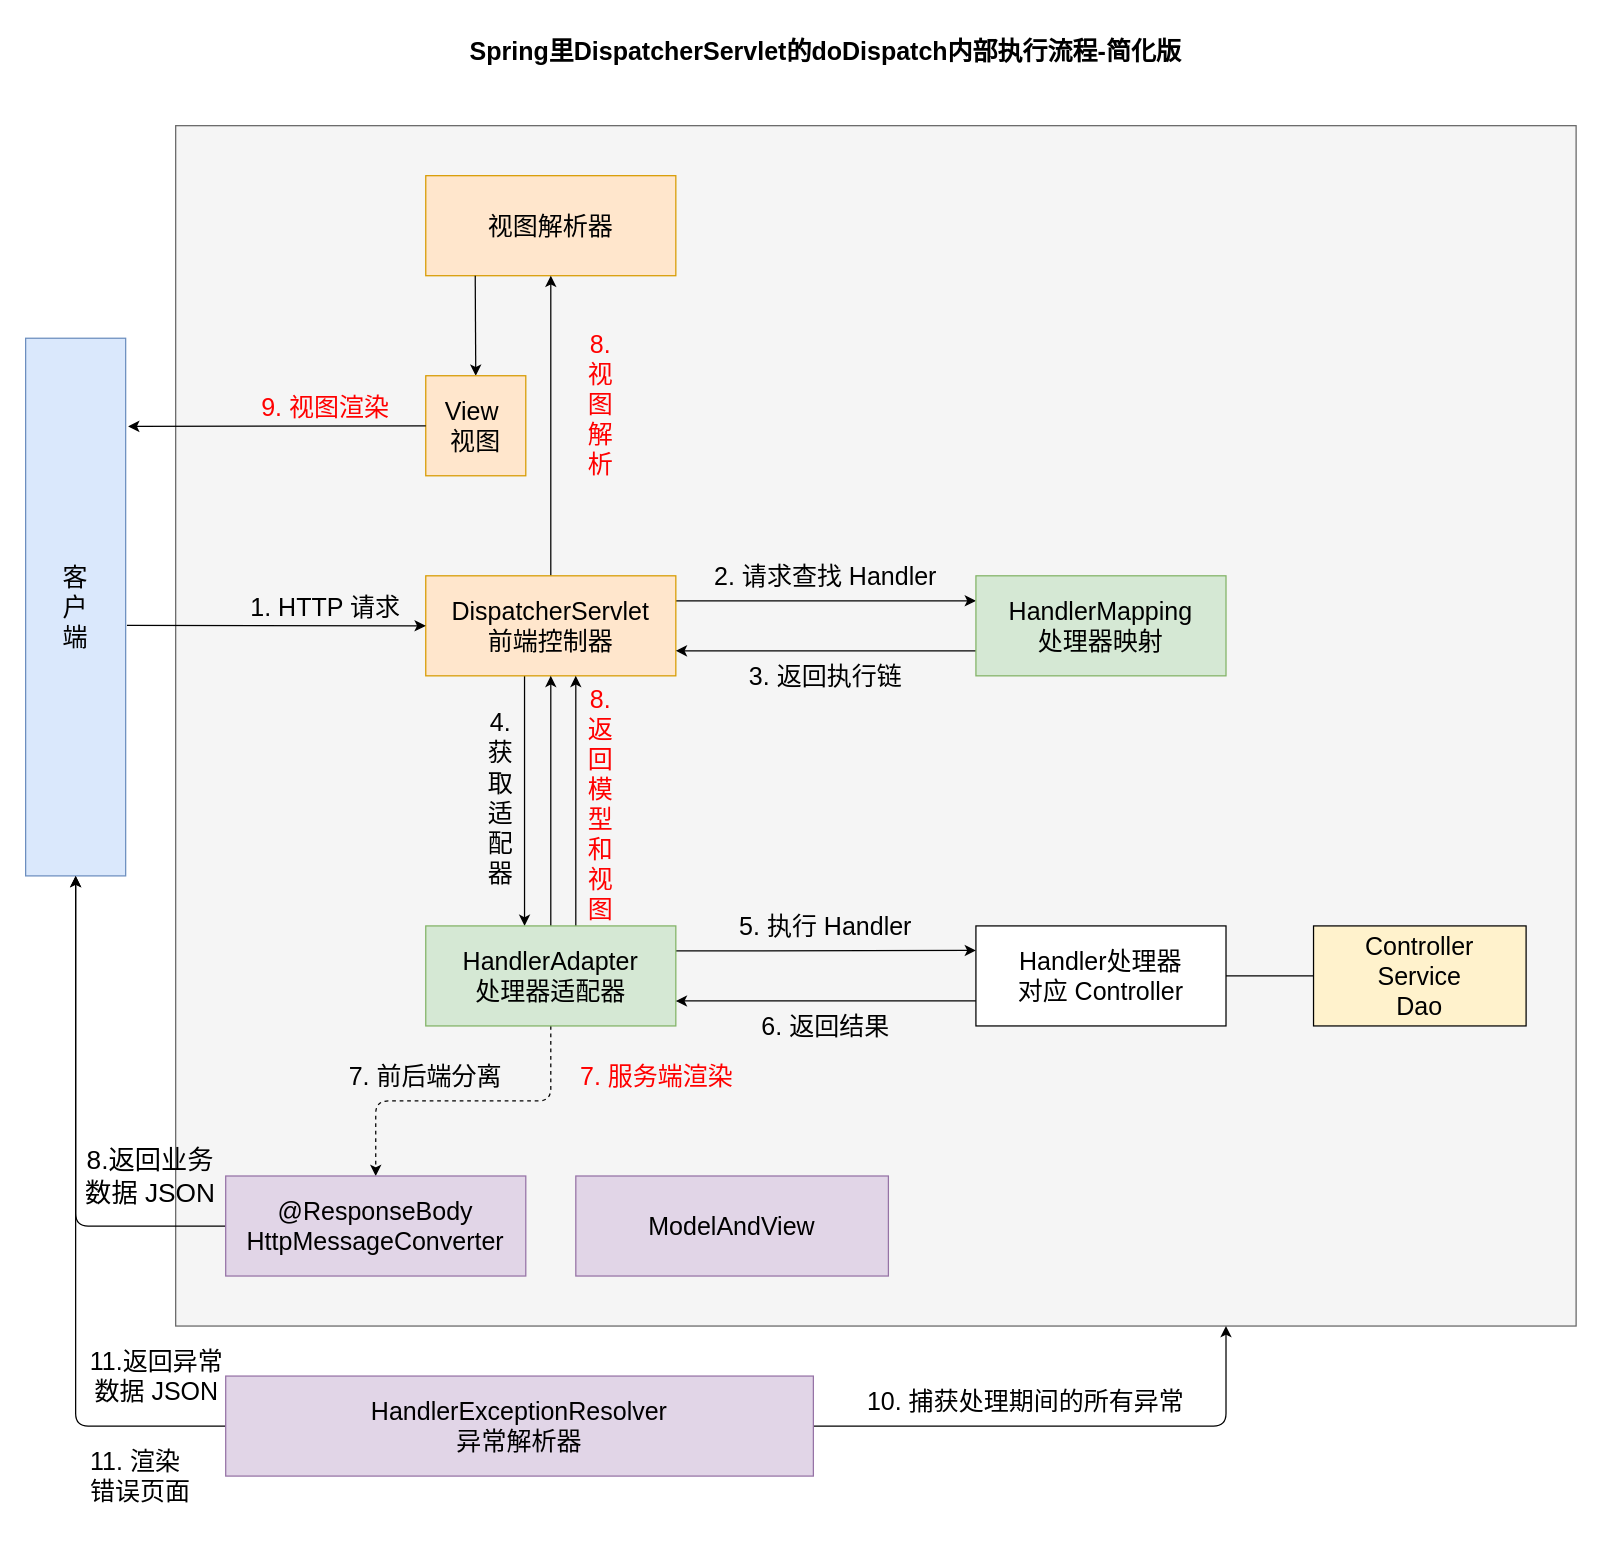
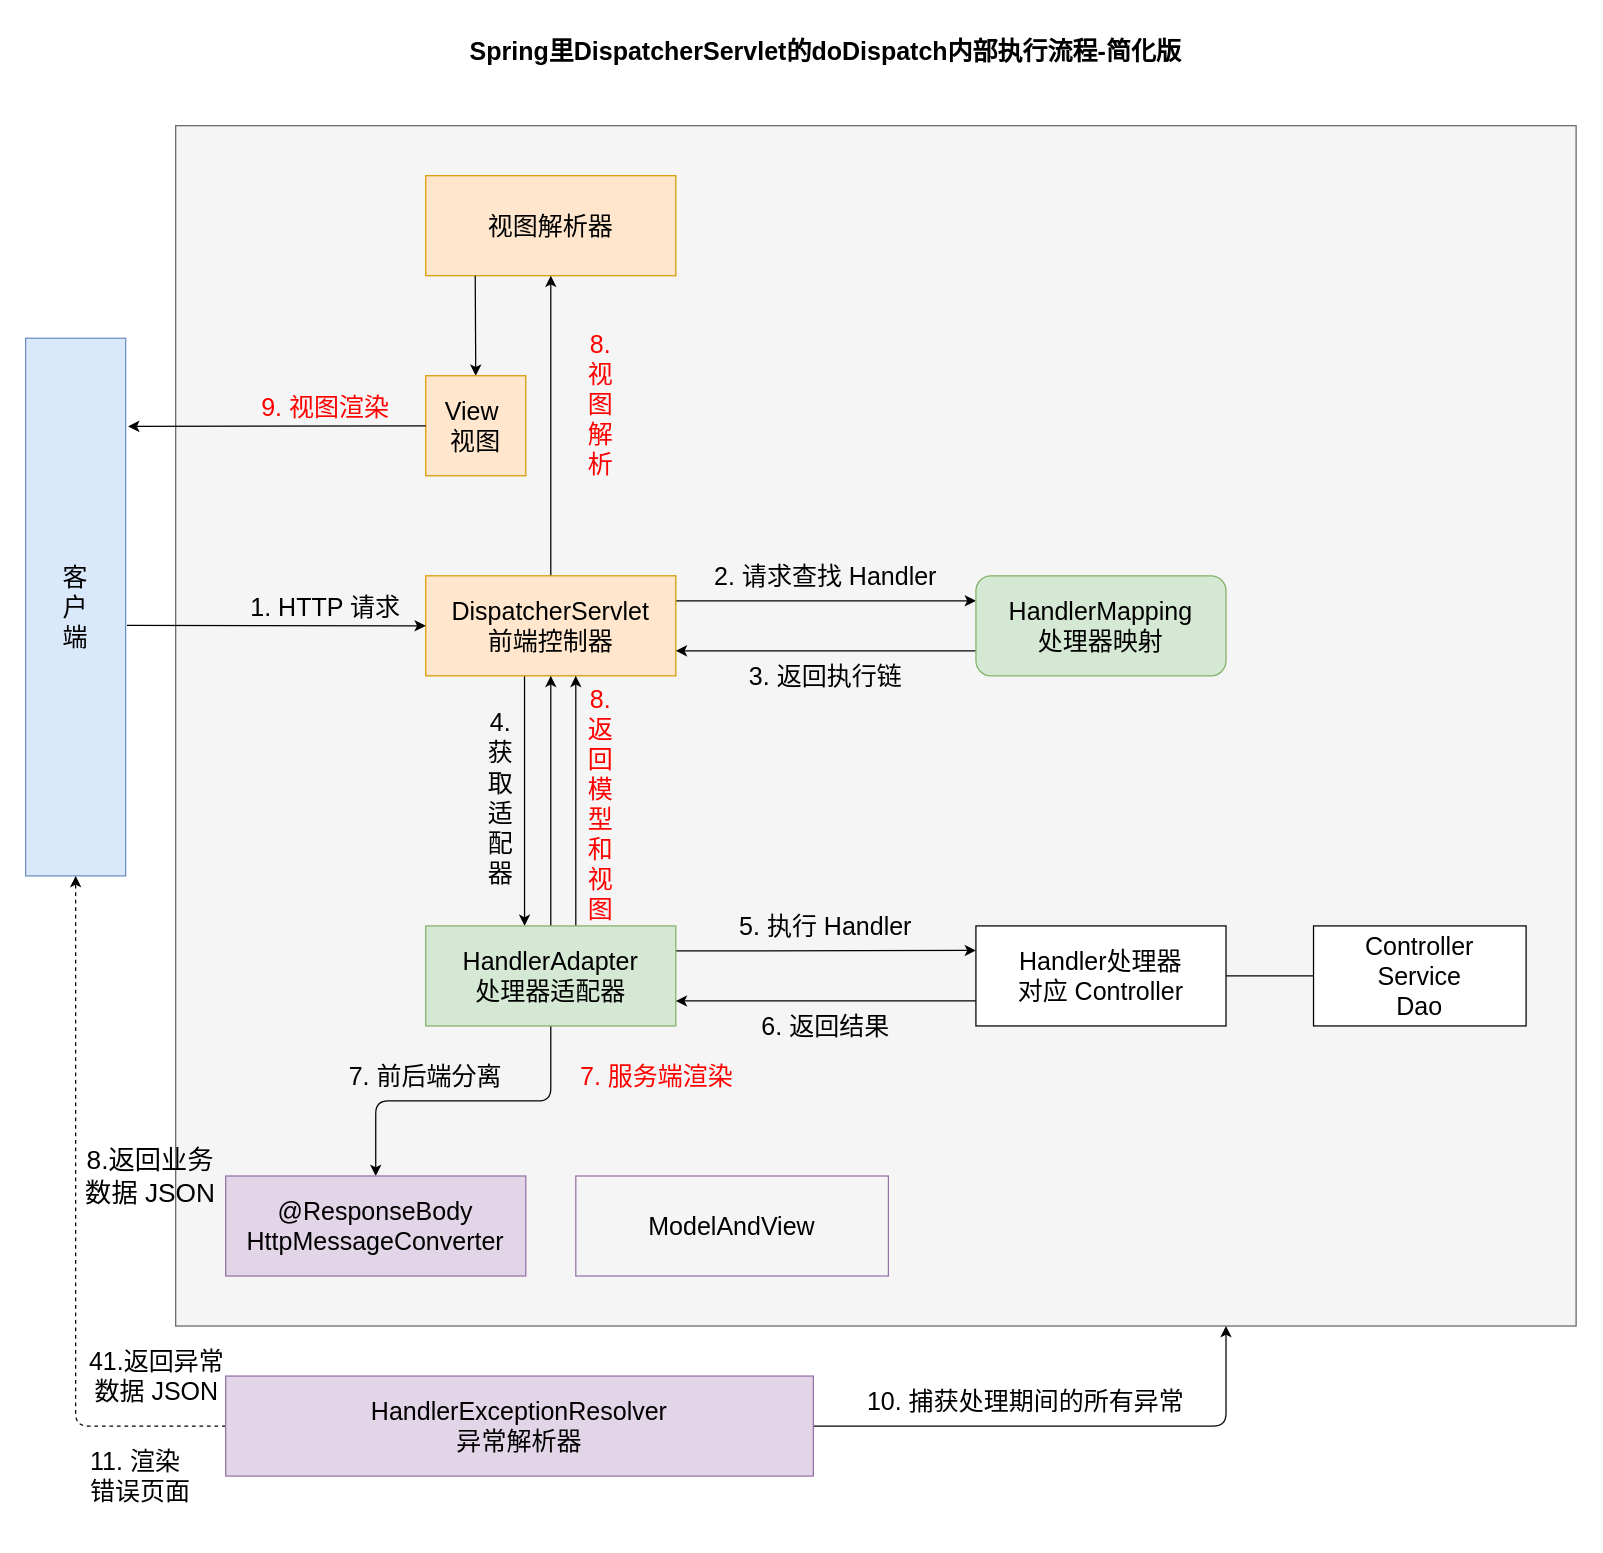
node "HandlerMapping 处理器映射": shape rectangle -> rounded rectangle
node "Controller Service Dao": fillcolor #fff2cc -> #ffffff
edge "HandlerAdapter 处理器适配器" -> "@ResponseBody HttpMessageConverter": style dashed -> solid
edge "@ResponseBody HttpMessageConverter" -> "客 户 端": removed
node "ModelAndView": fillcolor #e1d5e7 -> #f5f5f5
node "11.返回异常 数据 JSON": label "11.返回异常 数据 JSON" -> "41.返回异常 数据 JSON"
edge "HandlerExceptionResolver 异常解析器" -> "客 户 端": style solid -> dashed
